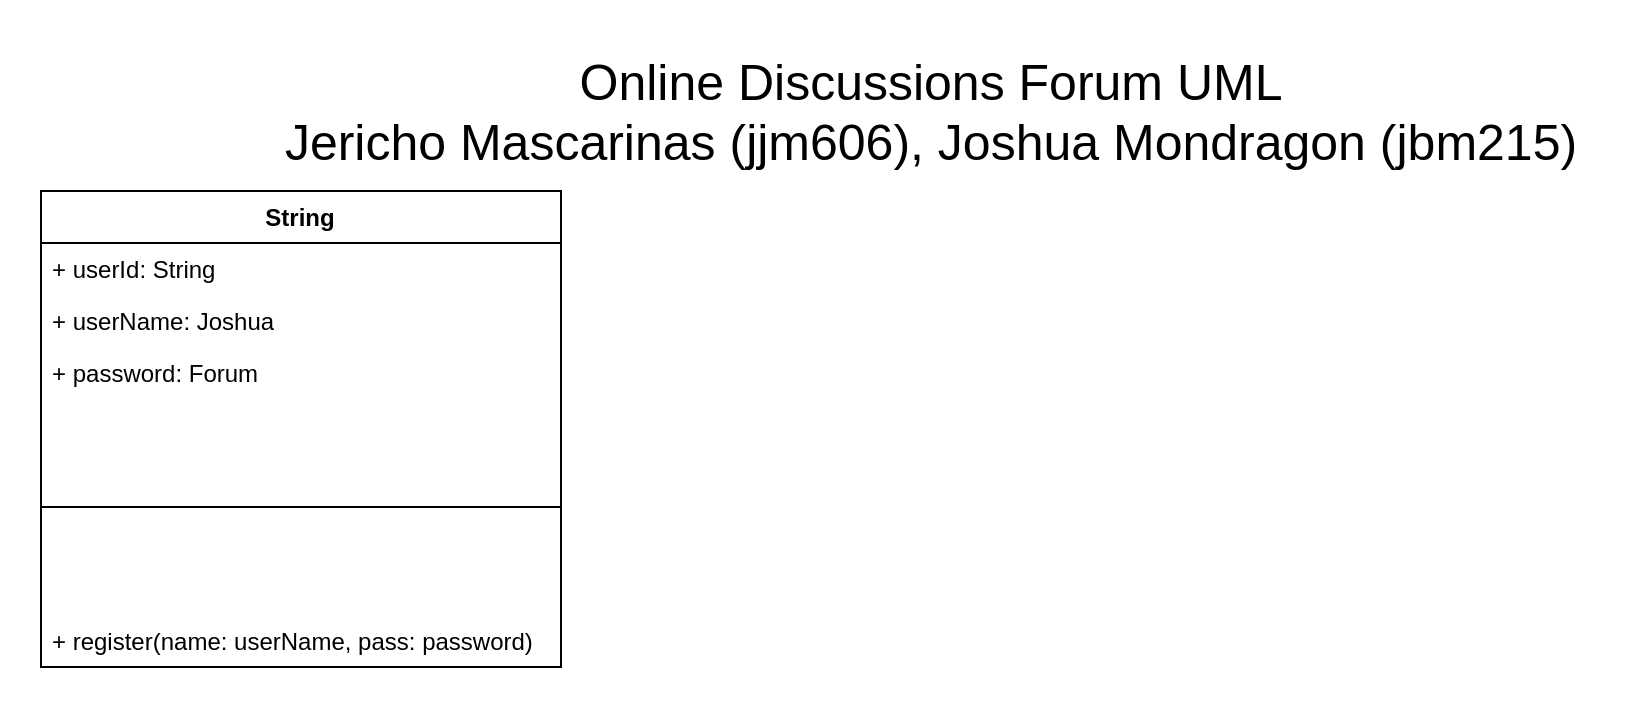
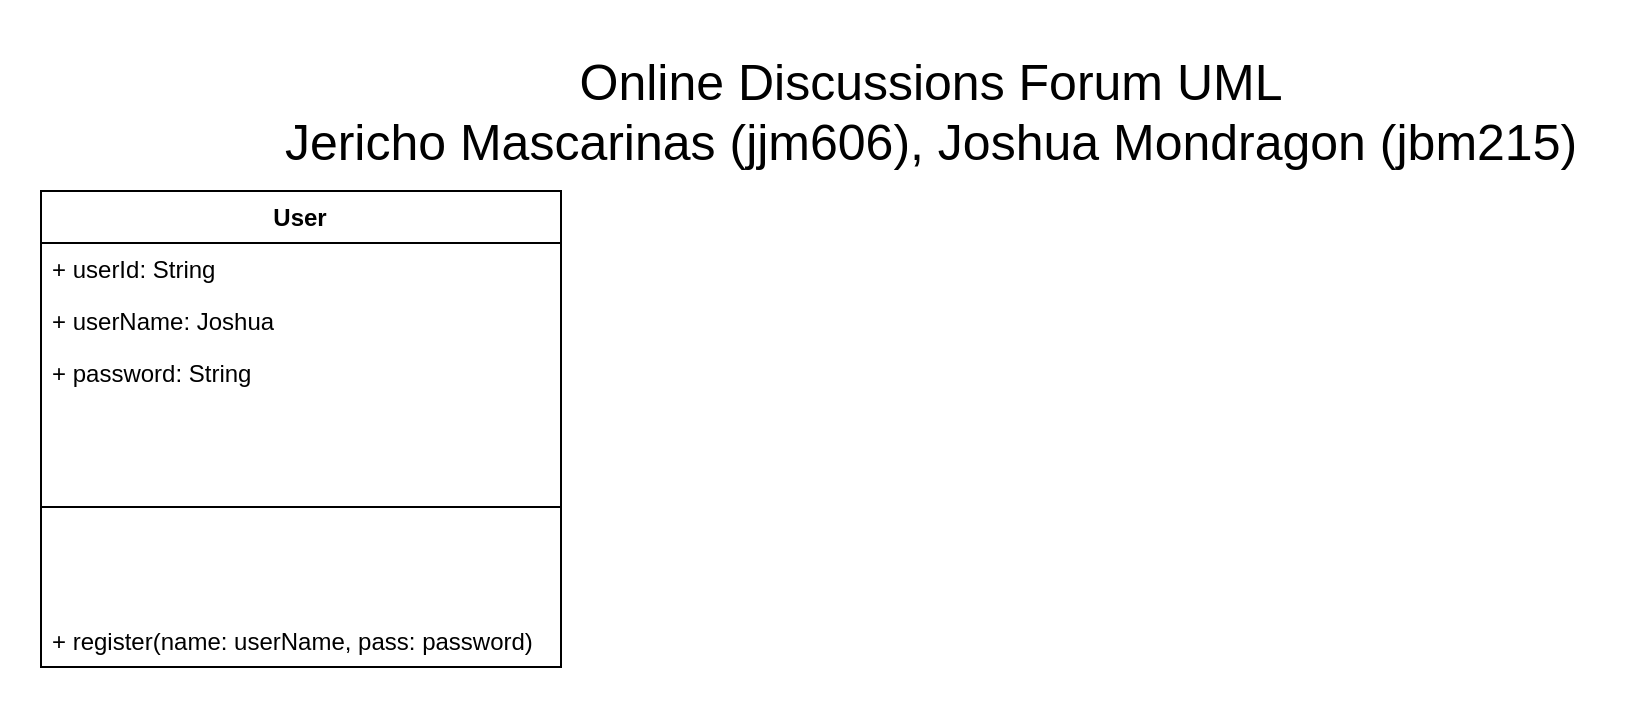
node "String": label "String" -> "User"
node "+ password: Forum": label "+ password: Forum" -> "+ password: String"
